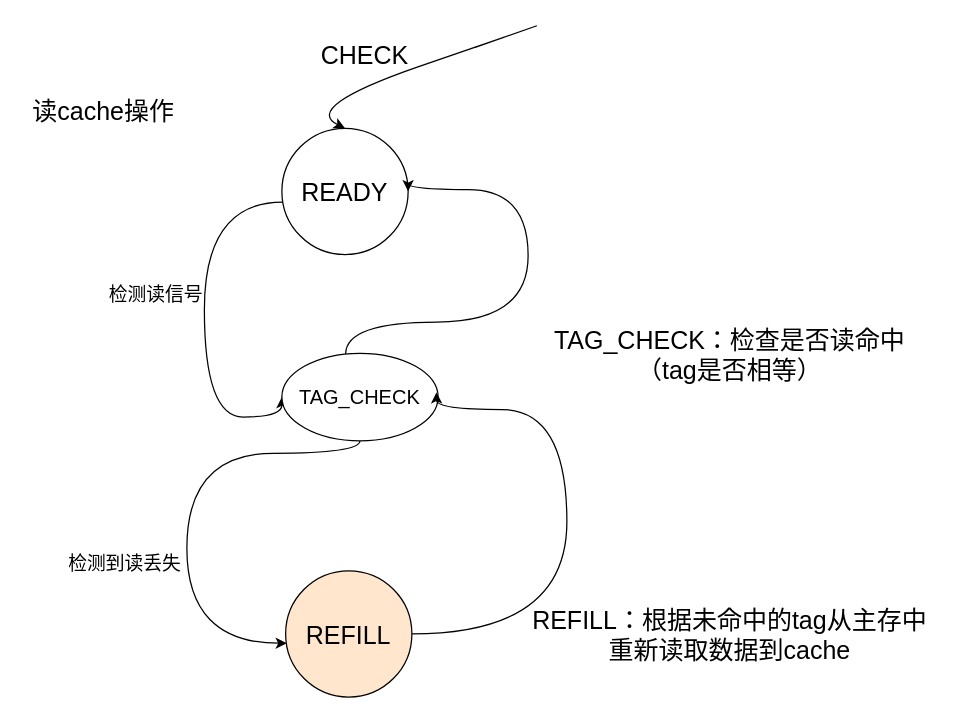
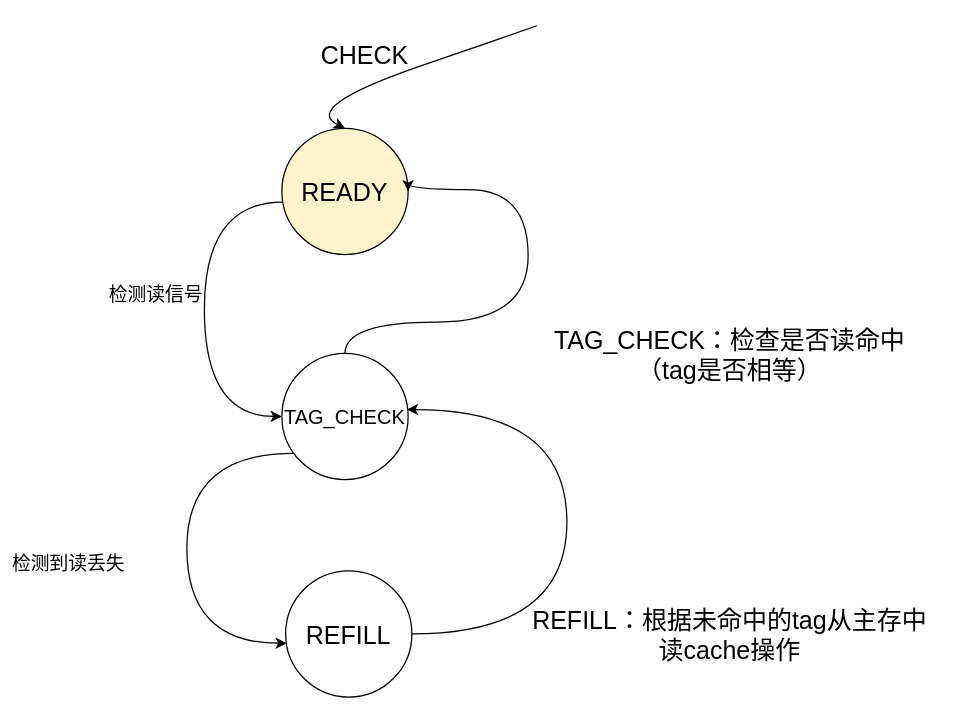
node "读cache操作": removed
node "READY": fillcolor #ffffff -> #fff2cc
node "TAG_CHECK": size 156x88 -> 126x126
node "检测到读丢失": moved (124, 563) -> (68, 563)
node "REFILL": fillcolor #ffe6cc -> #ffffff
node "REFILL：根据未命中的tag从主存中 重新读取数据到cache": label "REFILL：根据未命中的tag从主存中 重新读取数据到cache" -> "REFILL：根据未命中的tag从主存中 读cache操作"
